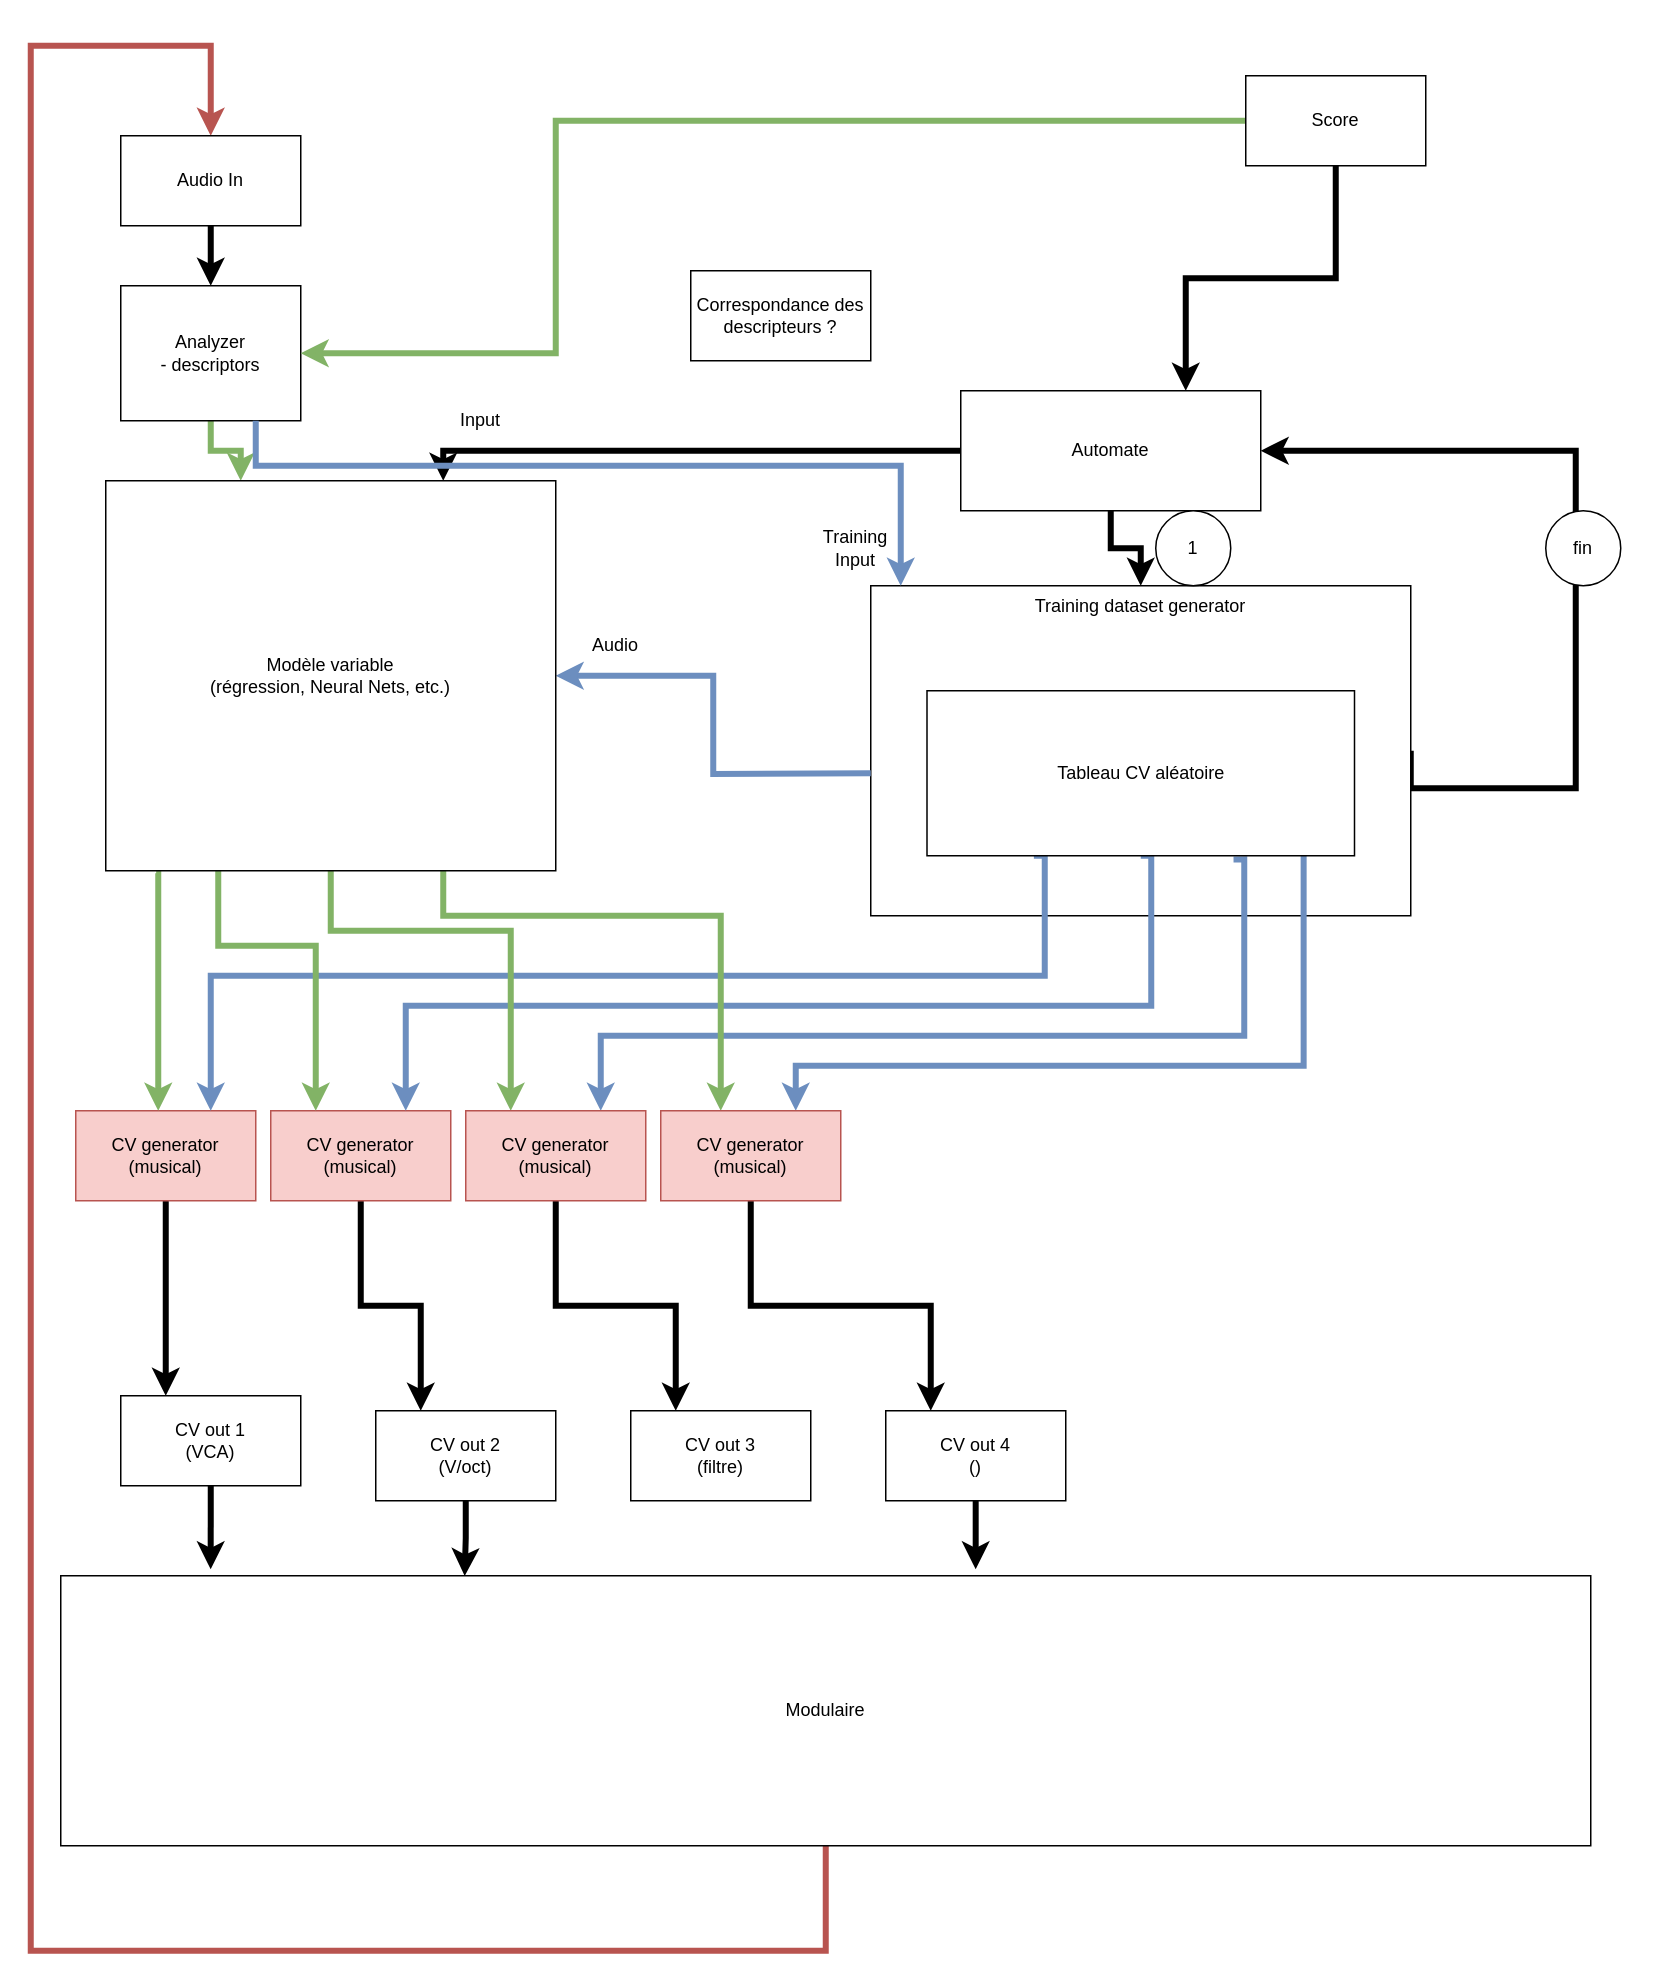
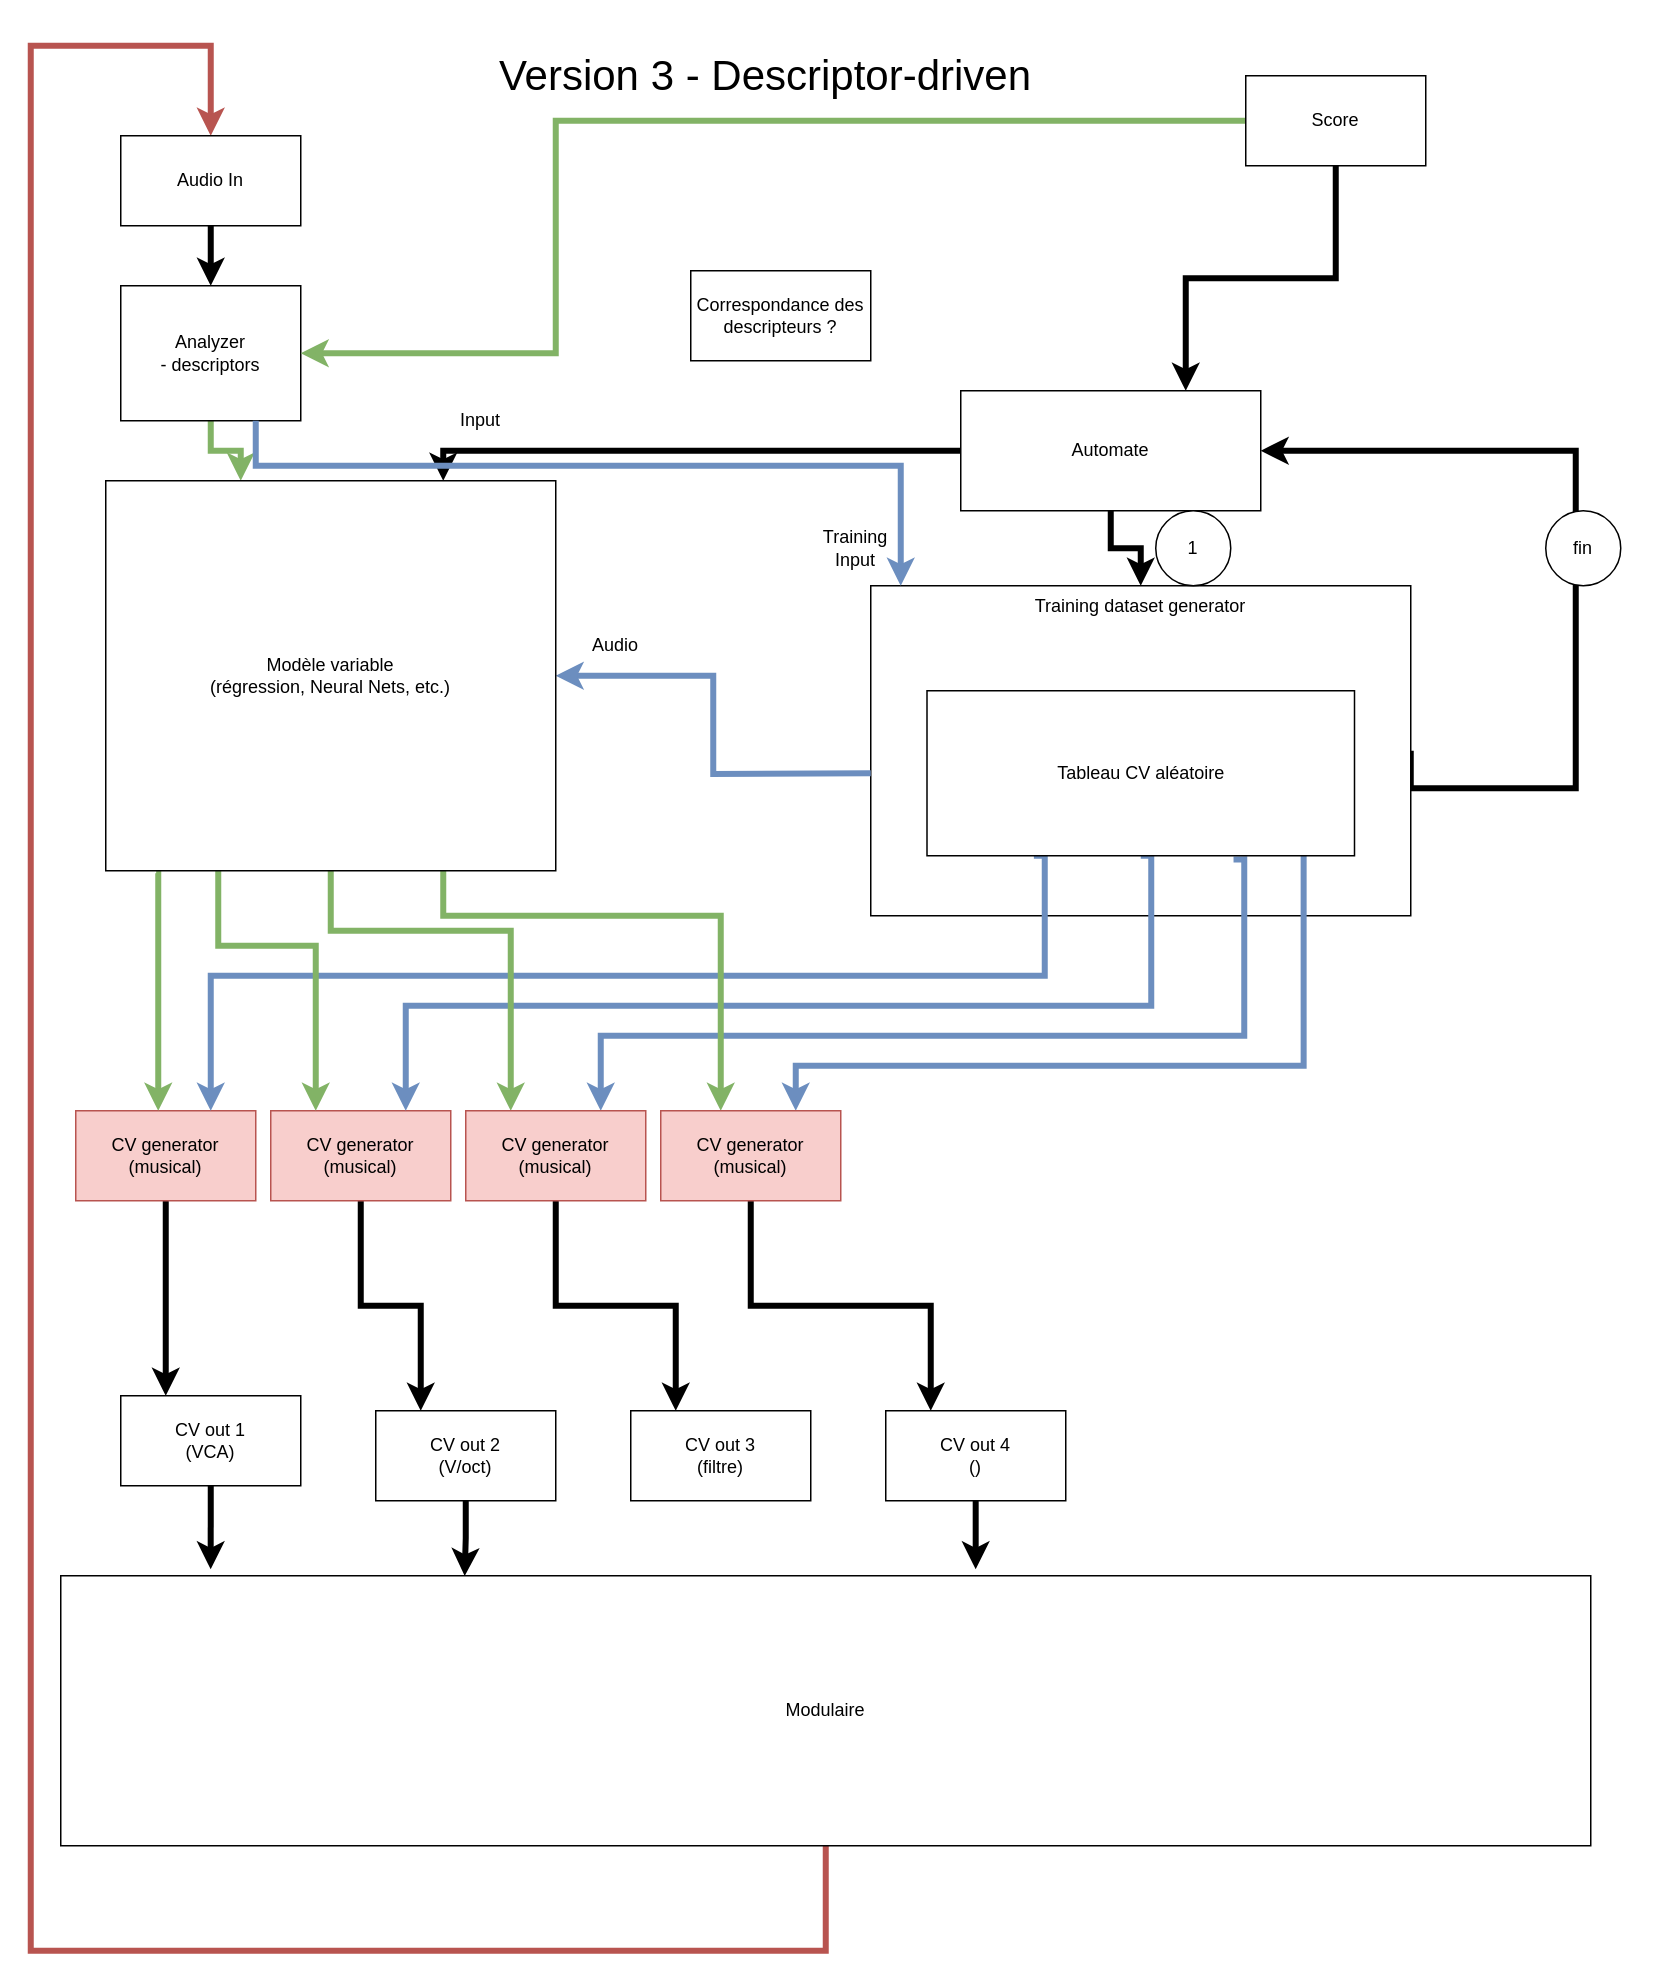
node "Version 3 - Descriptor-driven": added
